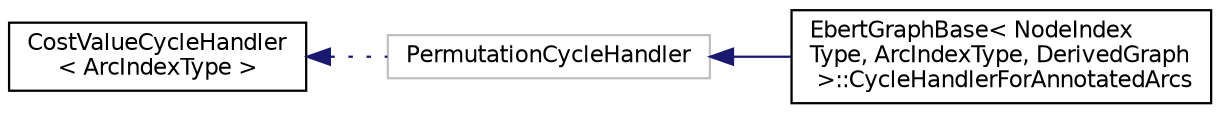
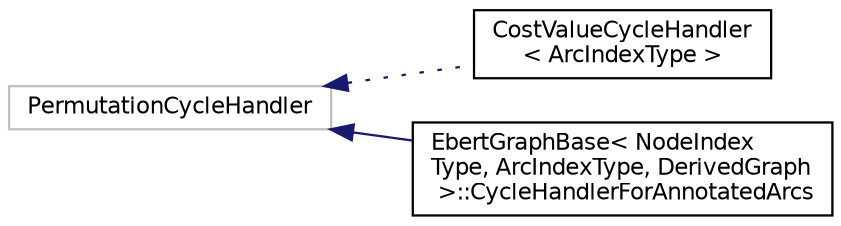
edge "PermutationCycleHandler" -> "CostValueCycleHandler < ArcIndexType >": reversed
